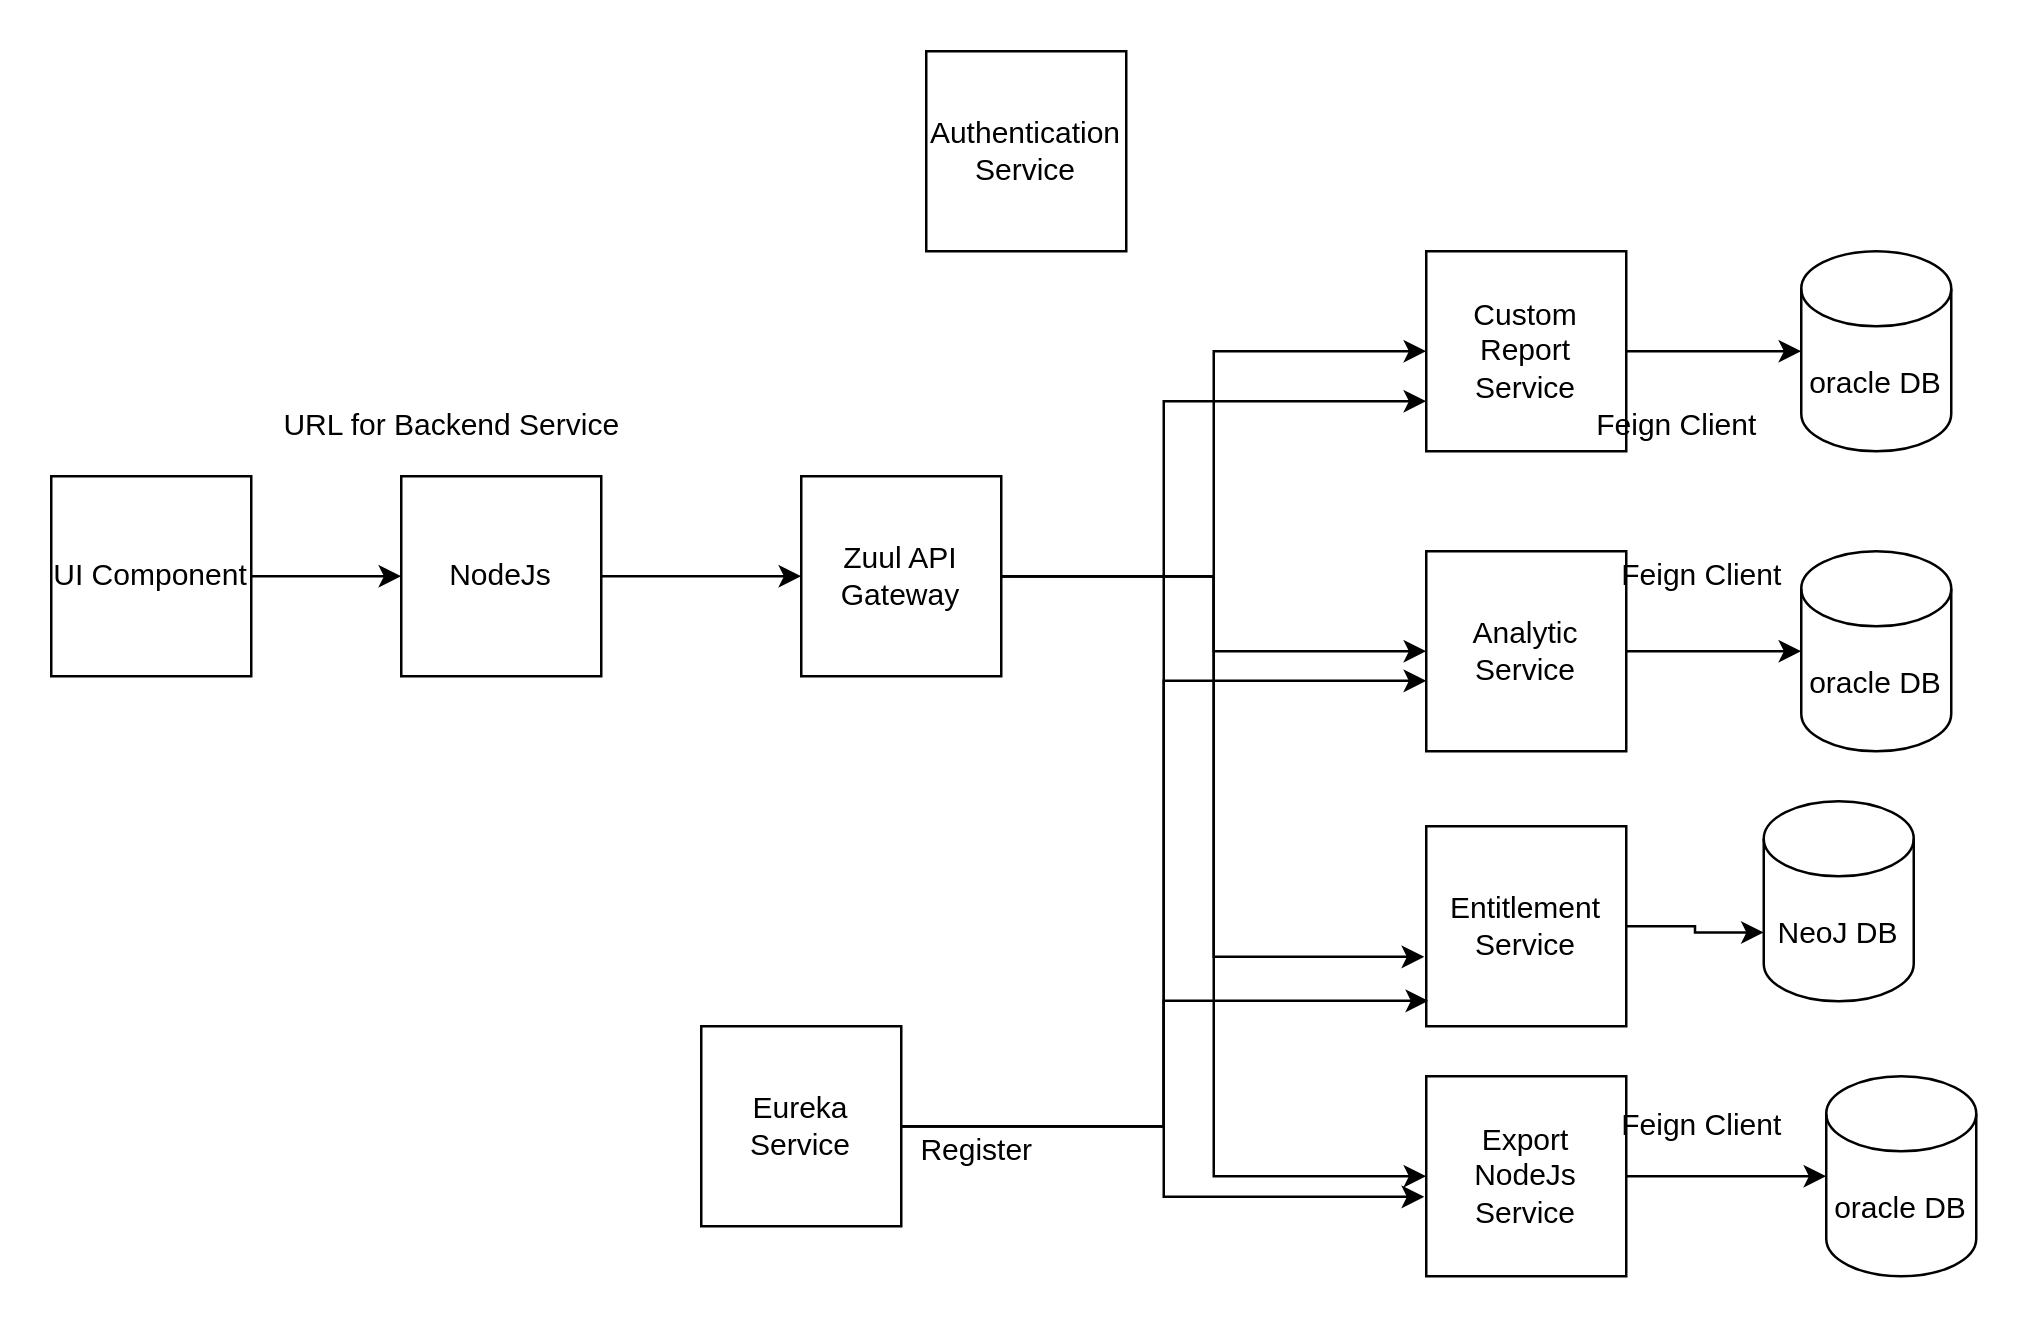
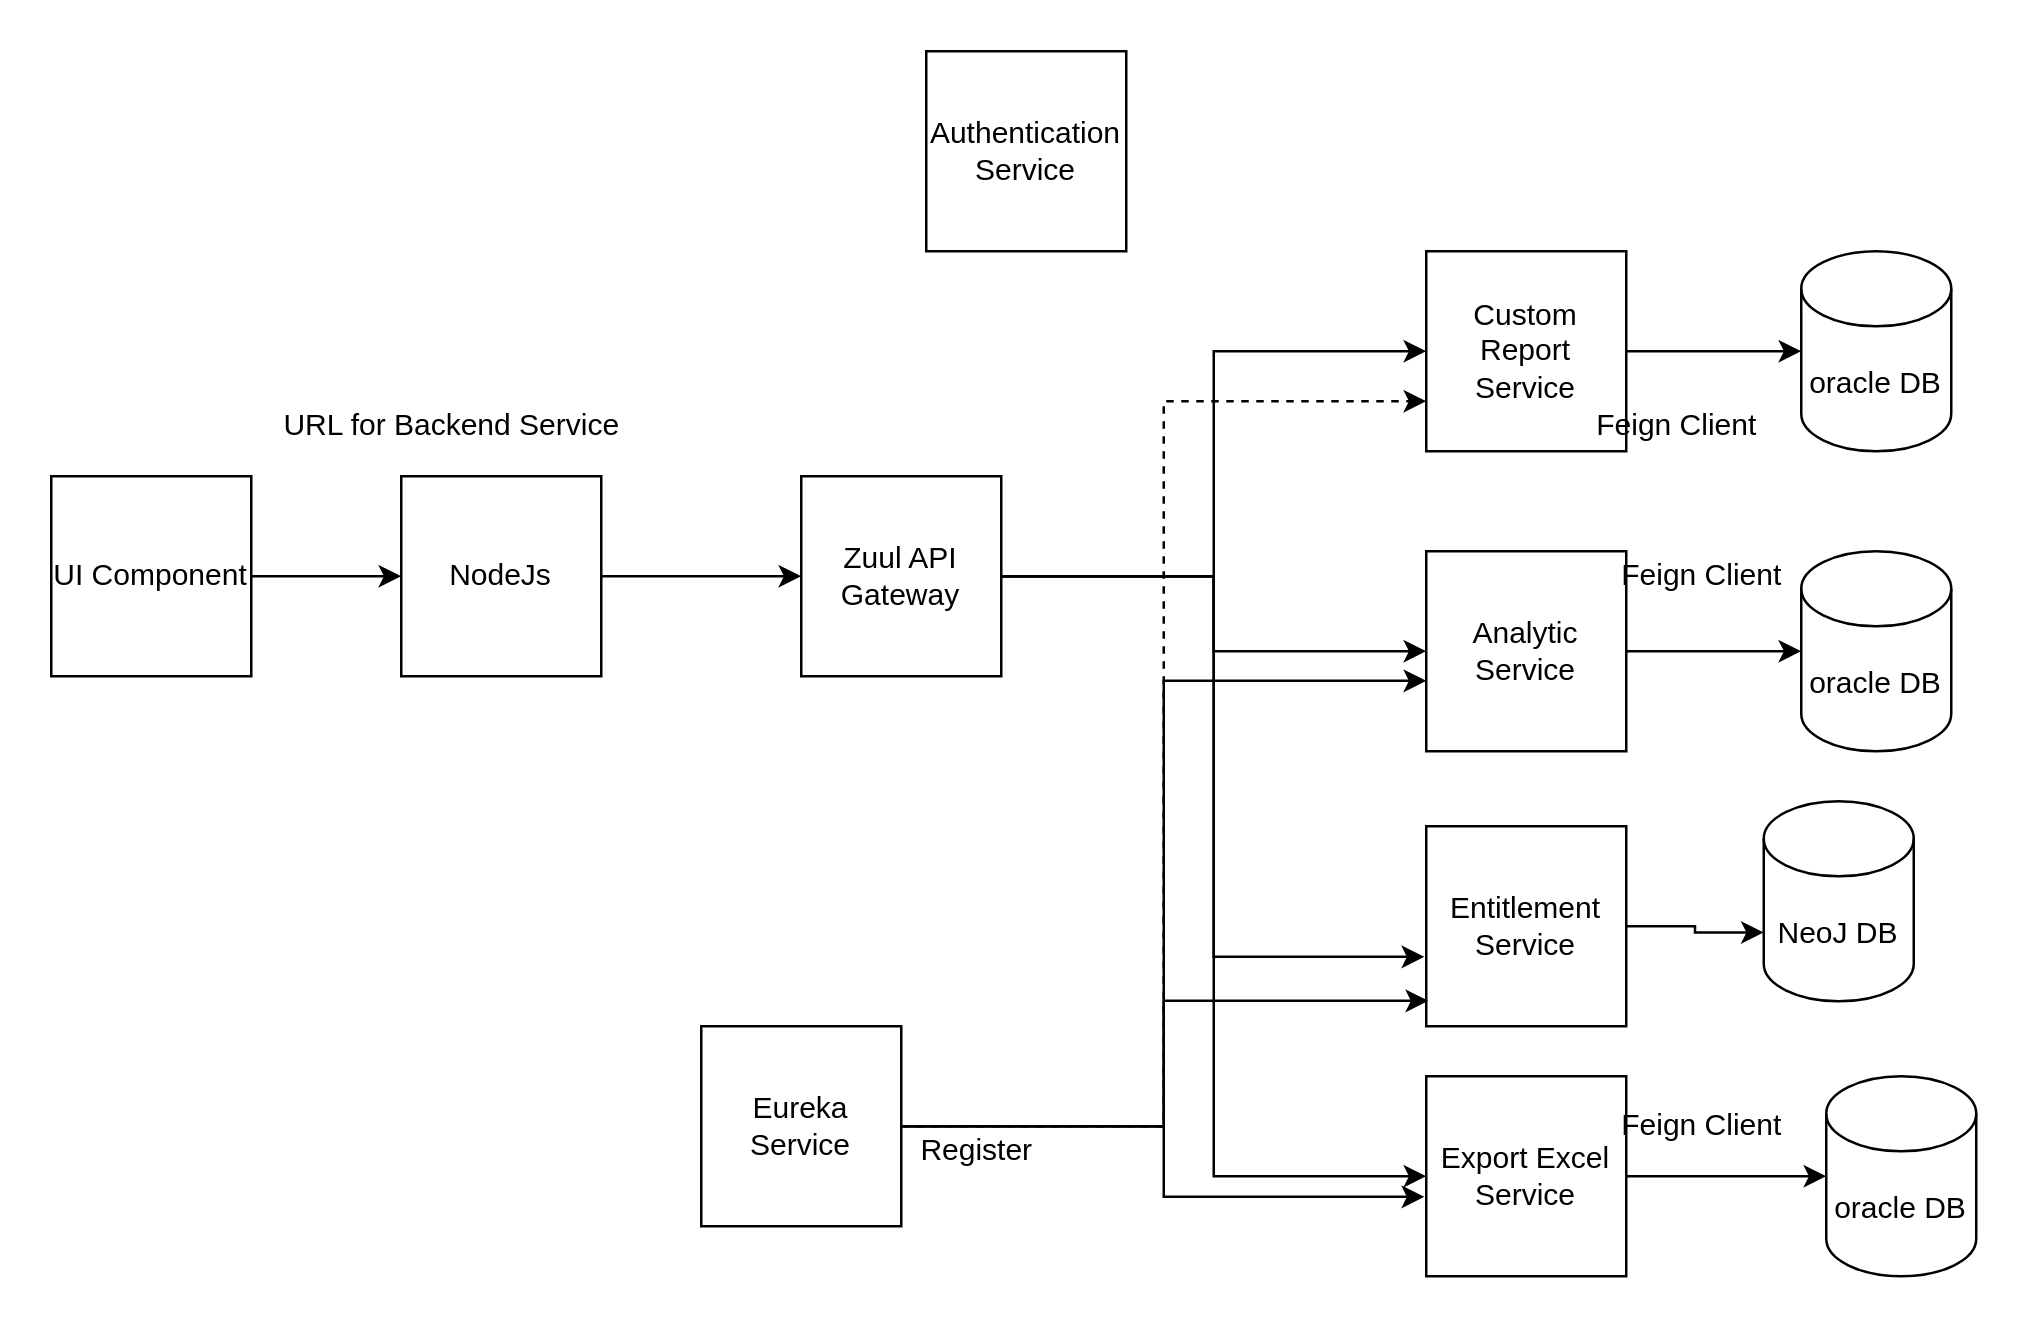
edge "Eureka Service" -> "Custom Report Service": style solid -> dashed
node "Export NodeJs Service": label "Export NodeJs Service" -> "Export Excel Service"
